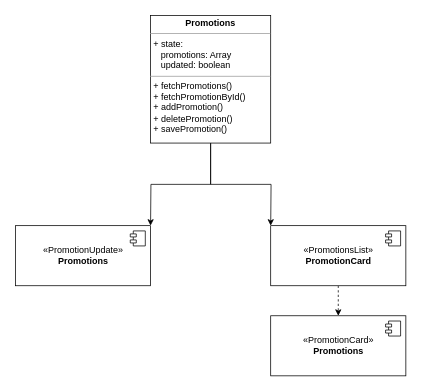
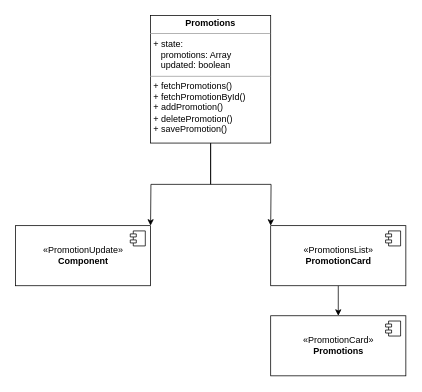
node "«PromotionUpdate» Promotions": label "«PromotionUpdate» Promotions" -> "«PromotionUpdate» Component"
edge "«PromotionsList» PromotionCard" -> "«PromotionCard» Promotions": style dashed -> solid
